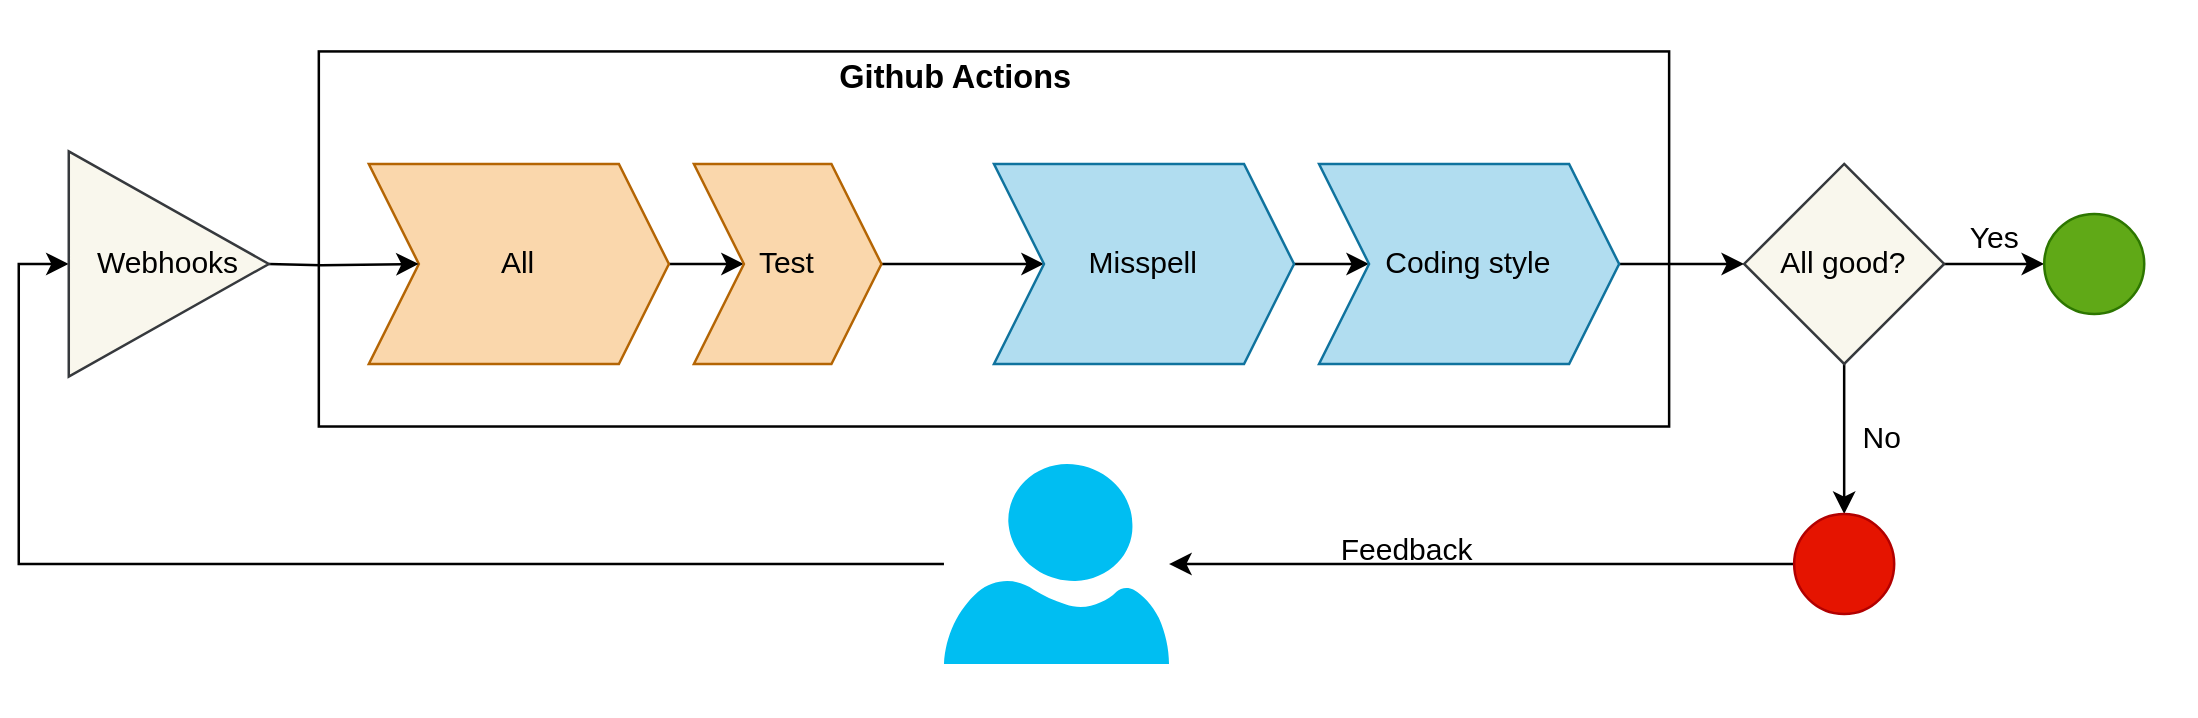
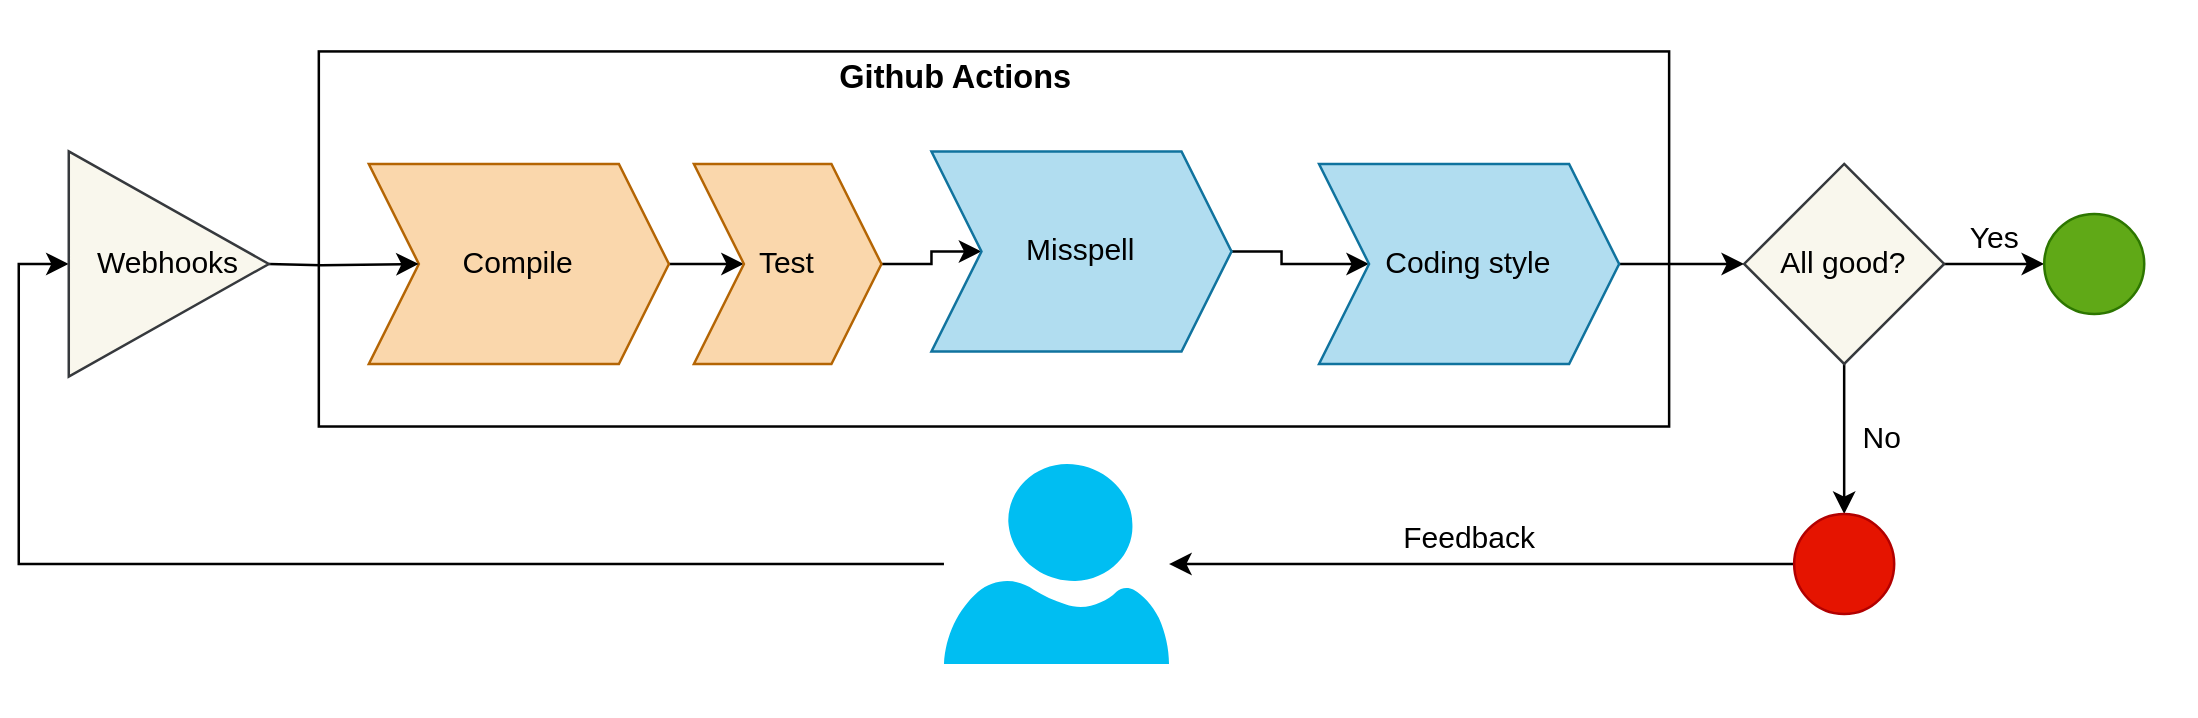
node "All": label "All" -> "Compile"
node "Misspell": moved (1144, 264) -> (1081, 251)
node "Feedback": moved (1406, 551) -> (1469, 539)
